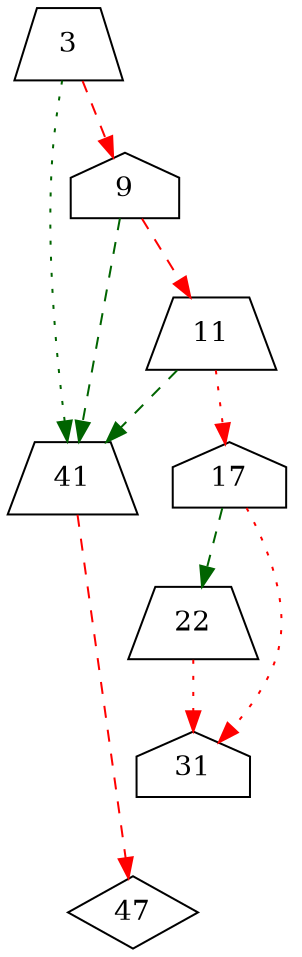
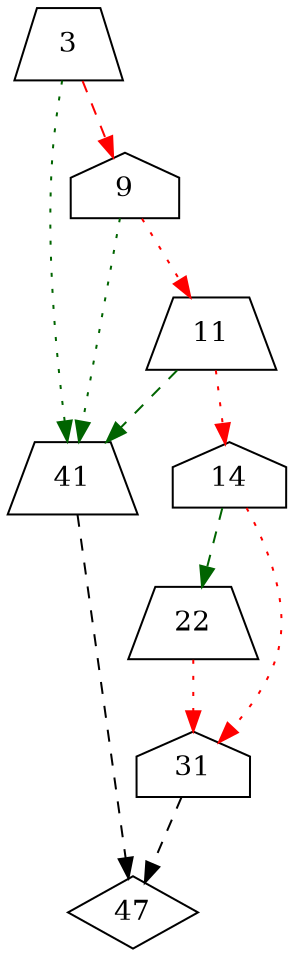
edge "9" -> "11": style dashed -> dotted
edge "9" -> "41": style dashed -> dotted
node "17": label "17" -> "14"
edge "41" -> "47": color red -> black
edge "31" -> "47": added
